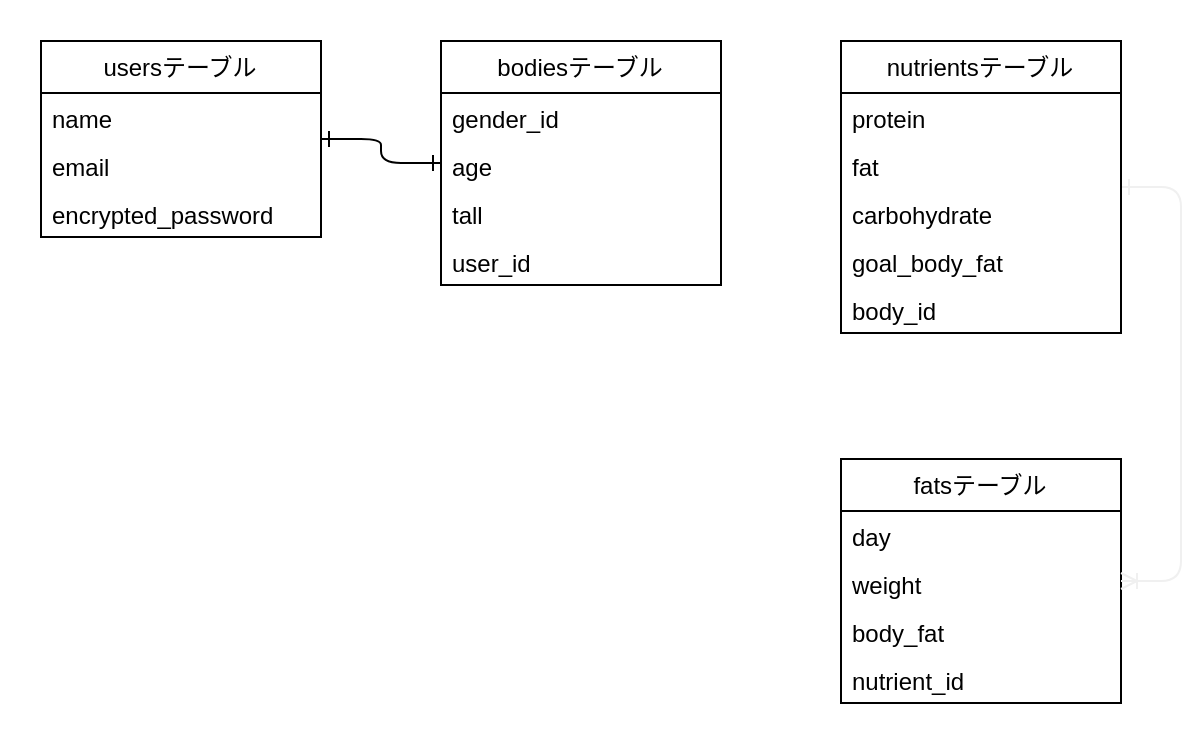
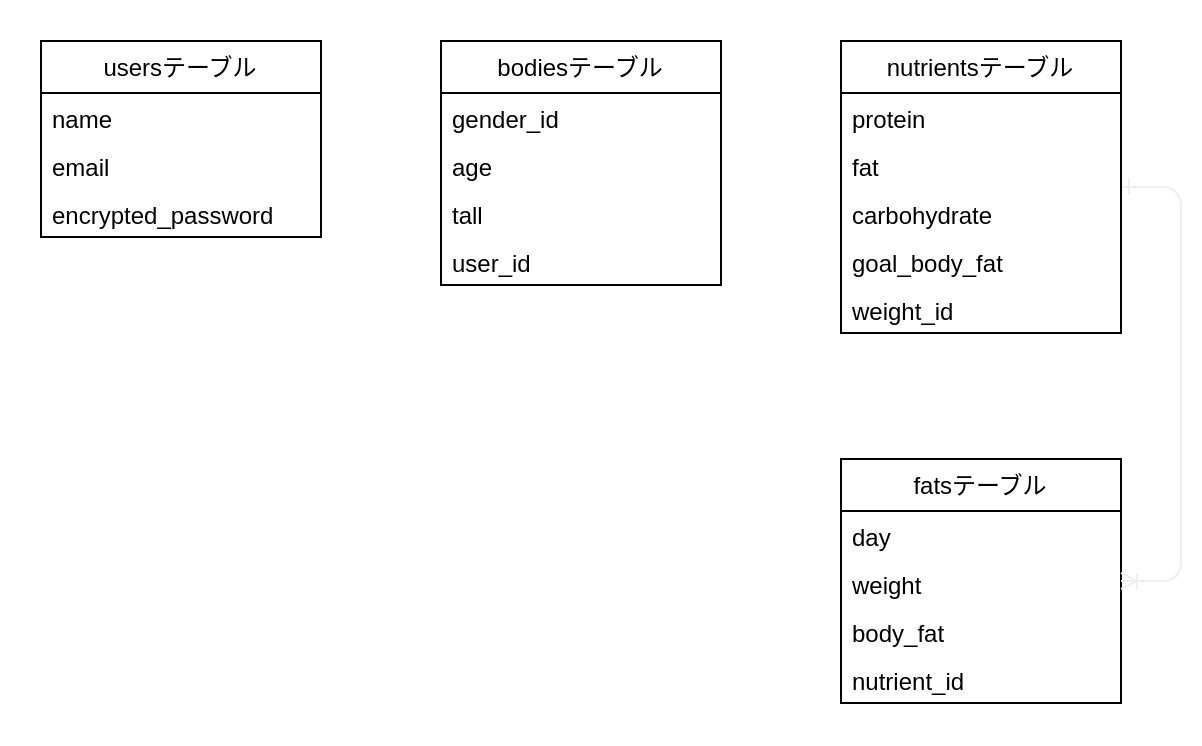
edge "usersテーブル" -- "bodiesテーブル": removed
node "body_id": label "body_id" -> "weight_id"
